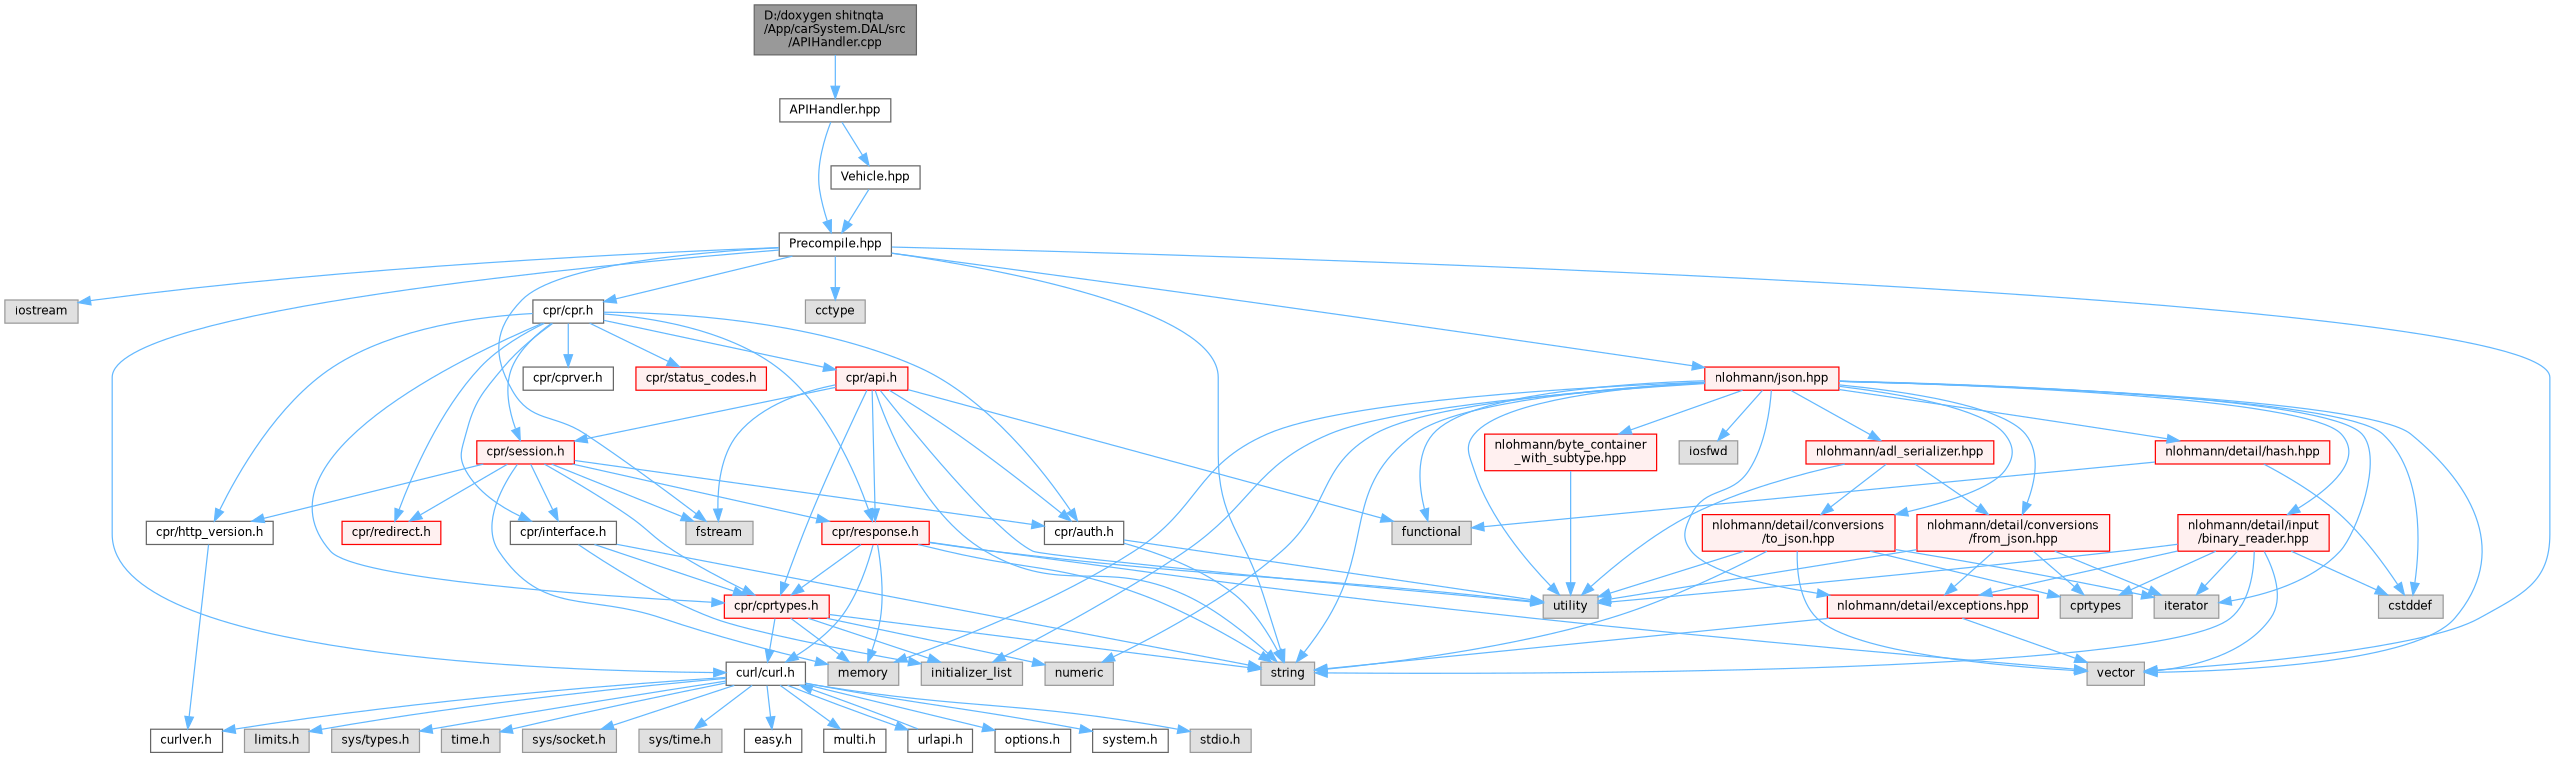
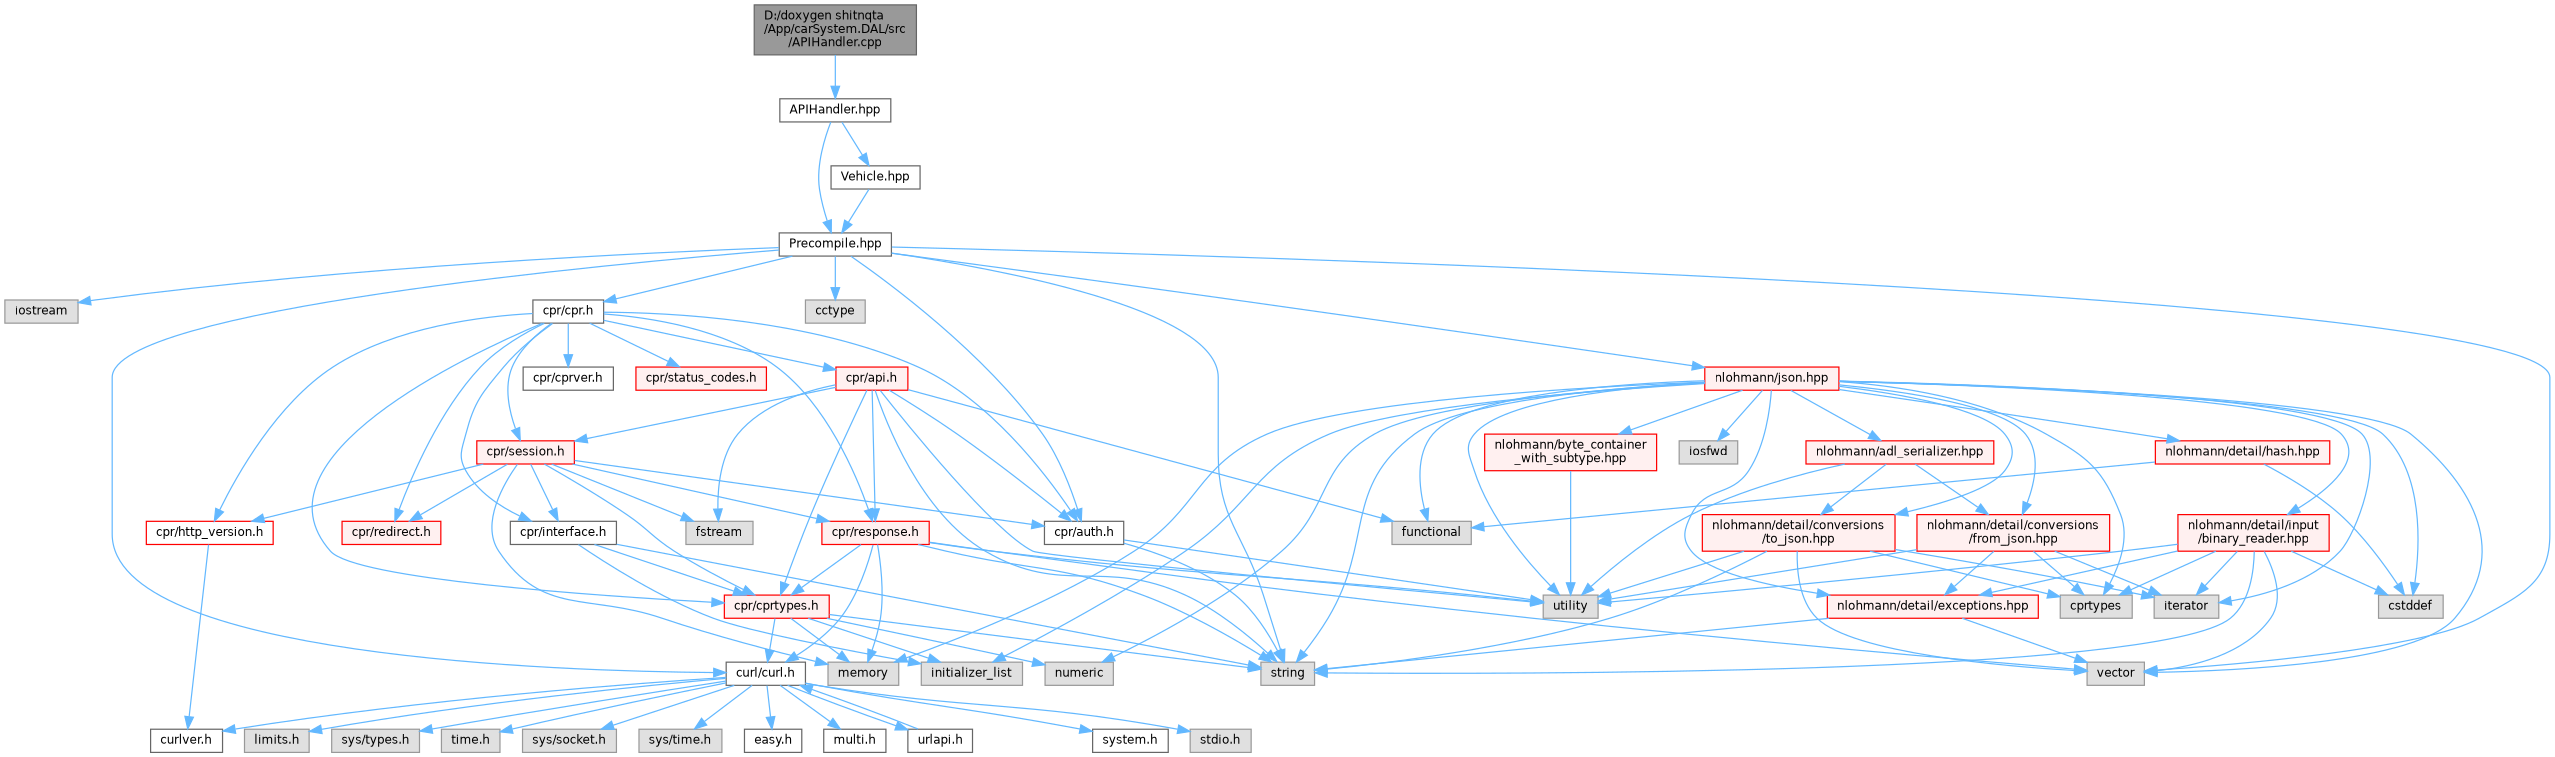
edge "Precompile.hpp" -> "fstream": now "Precompile.hpp" -> "cpr/auth.h"
edge "nlohmann/json.hpp" -> "cprtypes": added
node "cpr/http_version.h": color grey40 -> red
node "options.h": removed
